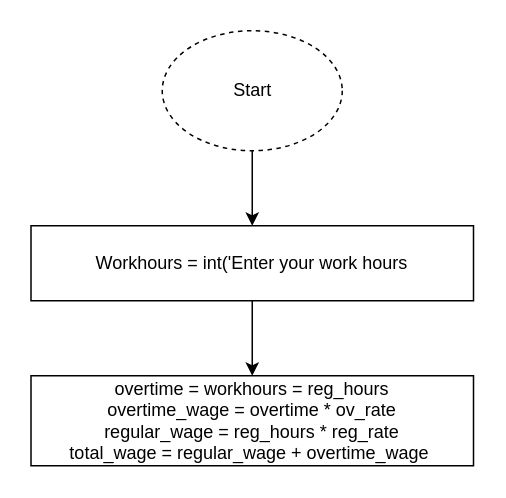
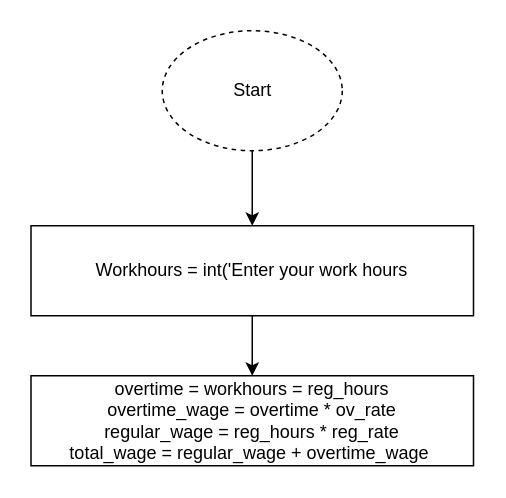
node "Workhours = int('Enter your work hours": size 443x75 -> 443x90
